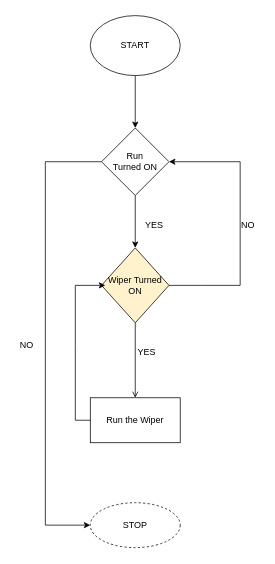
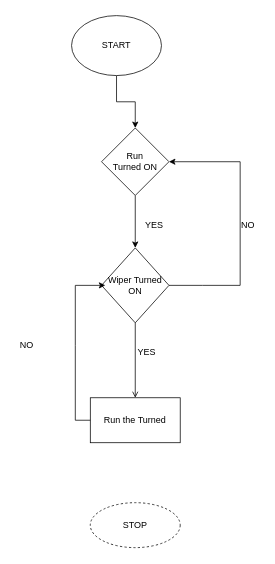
node "START": moved (135, 45) -> (117, 45)
node "Wiper Turned ON": fillcolor #fff2cc -> #ffffff
edge "Run Turned ON" -> "STOP": removed
node "Run the Wiper": label "Run the Wiper" -> "Run the Turned"
